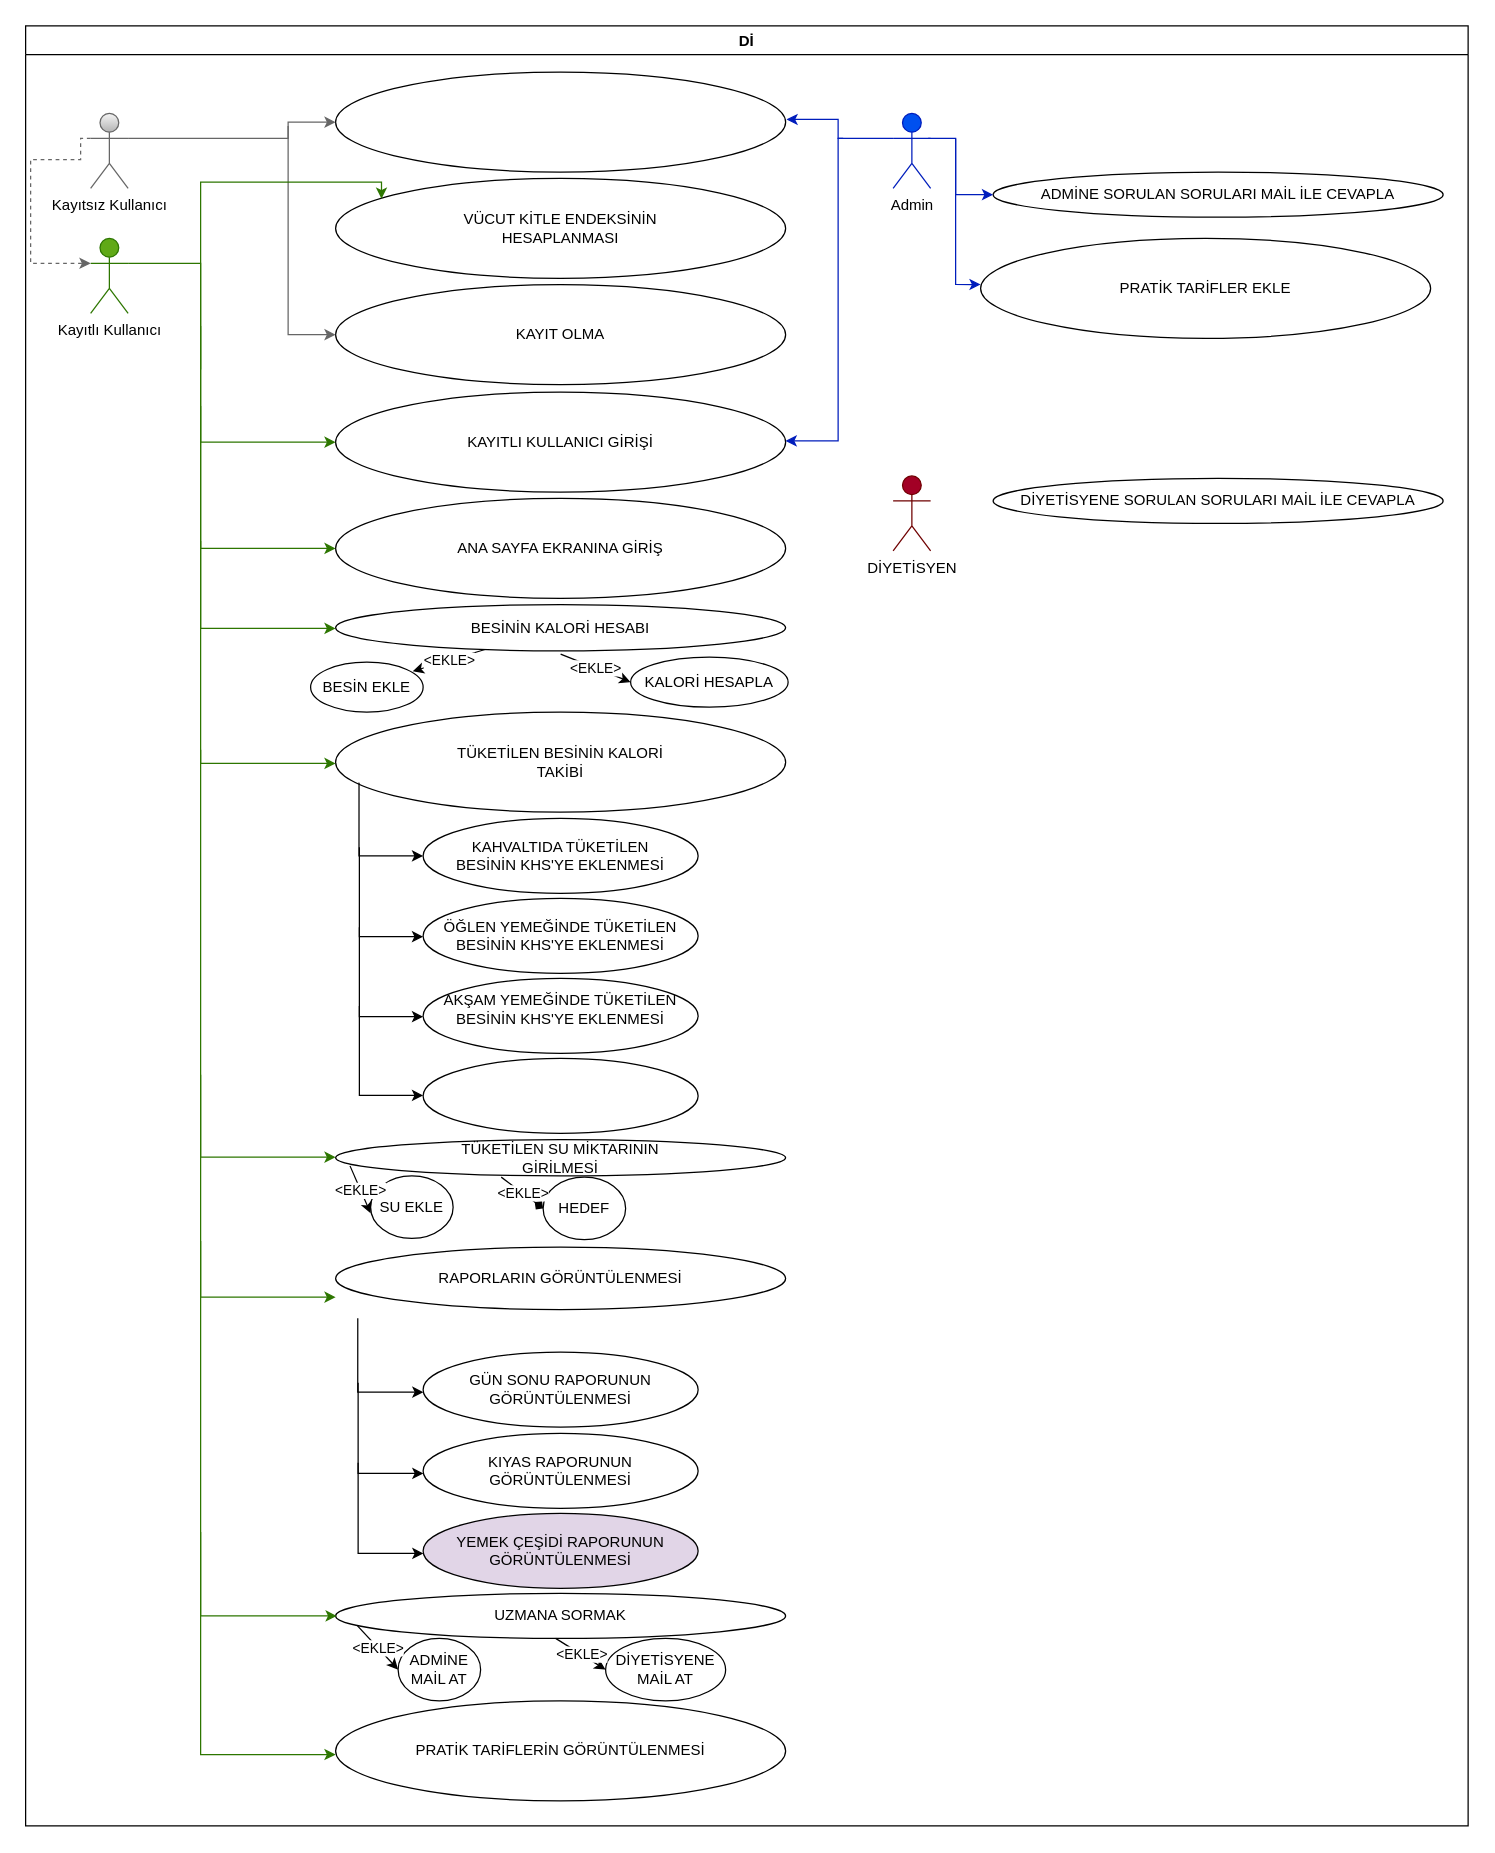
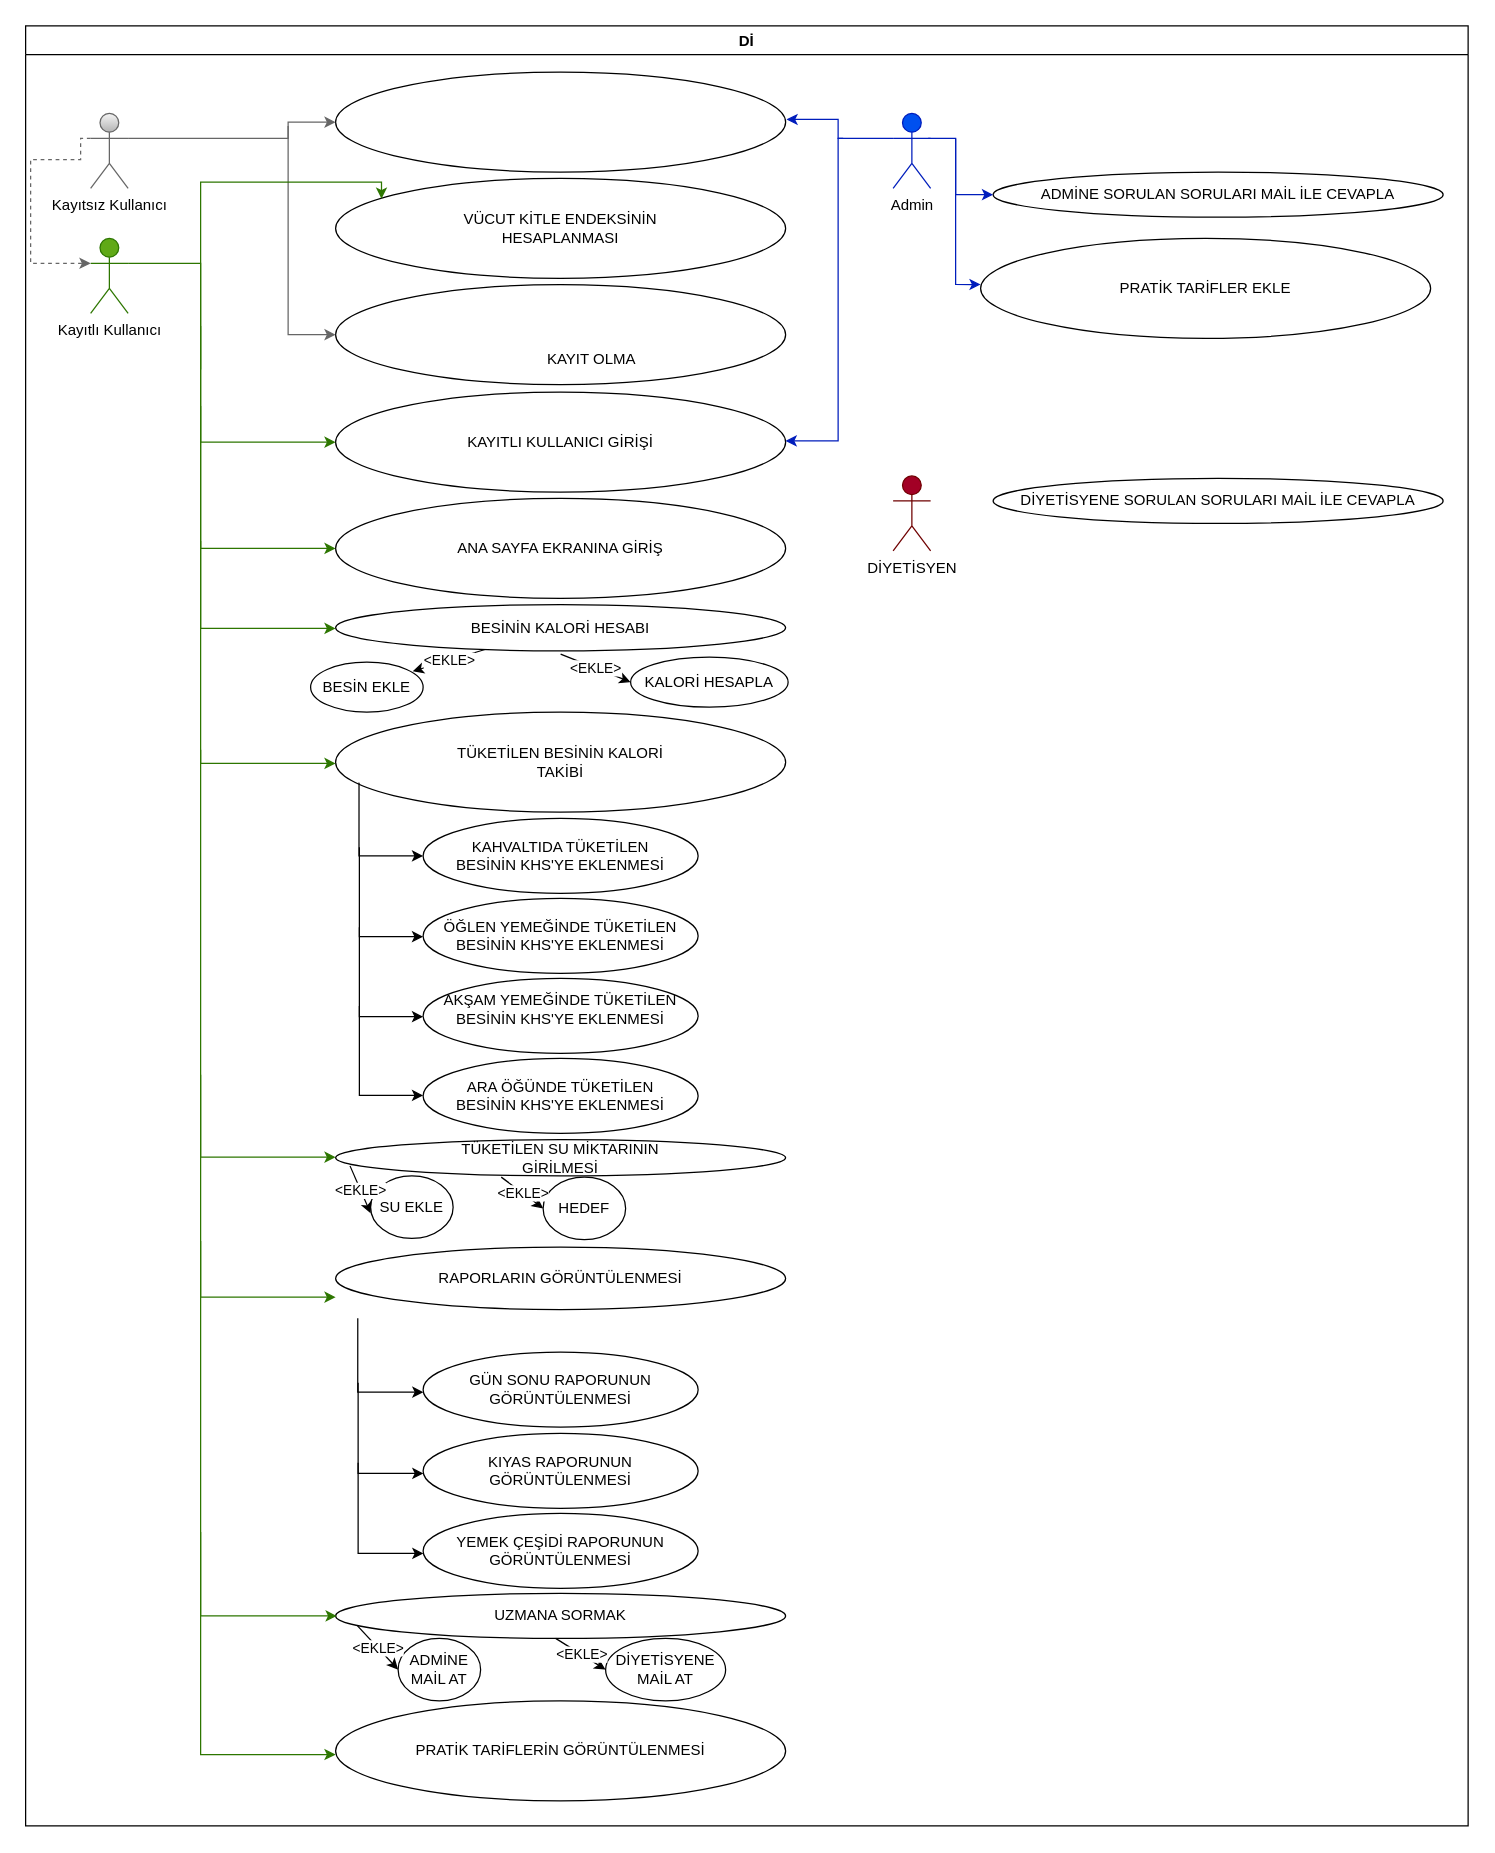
node "KAYIT OLMA": moved (561, 334) -> (592, 359)
node "ARA ÖĞÜNDE TÜKETİLEN BESİNİN KHS'YE EKLENMESİ": added
edge "TÜKETİLEN SU MİKTARININ GİRİLMESİ" -> "HEDEF": arrowhead diamond -> classic
node "YEMEK ÇEŞİDİ RAPORUNUN GÖRÜNTÜLENMESİ": fillcolor #e1d5e7 -> #ffffff
